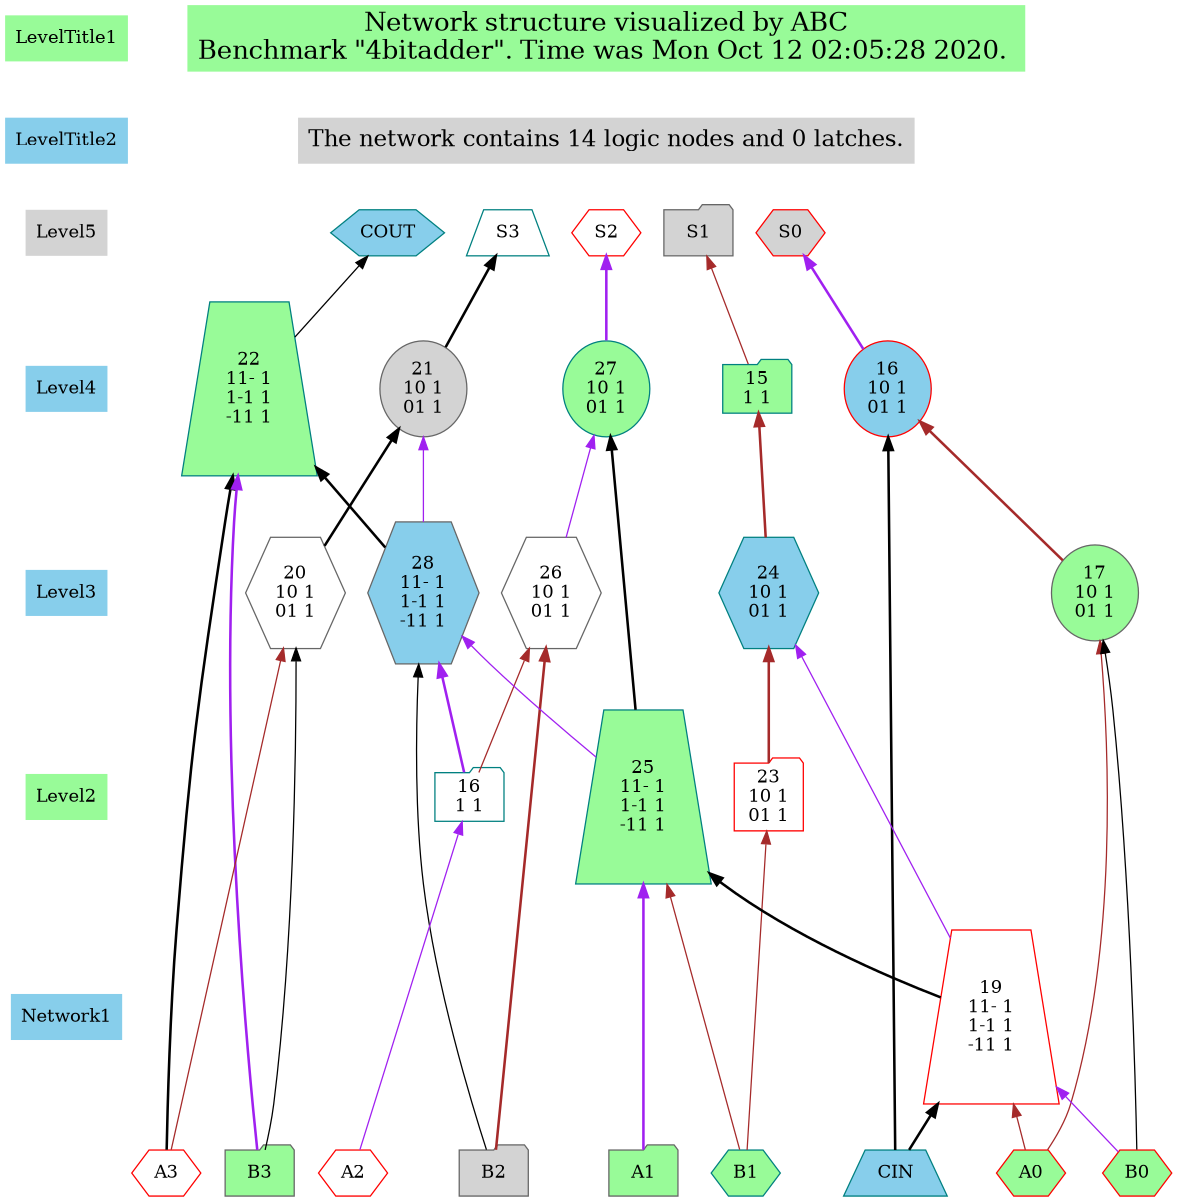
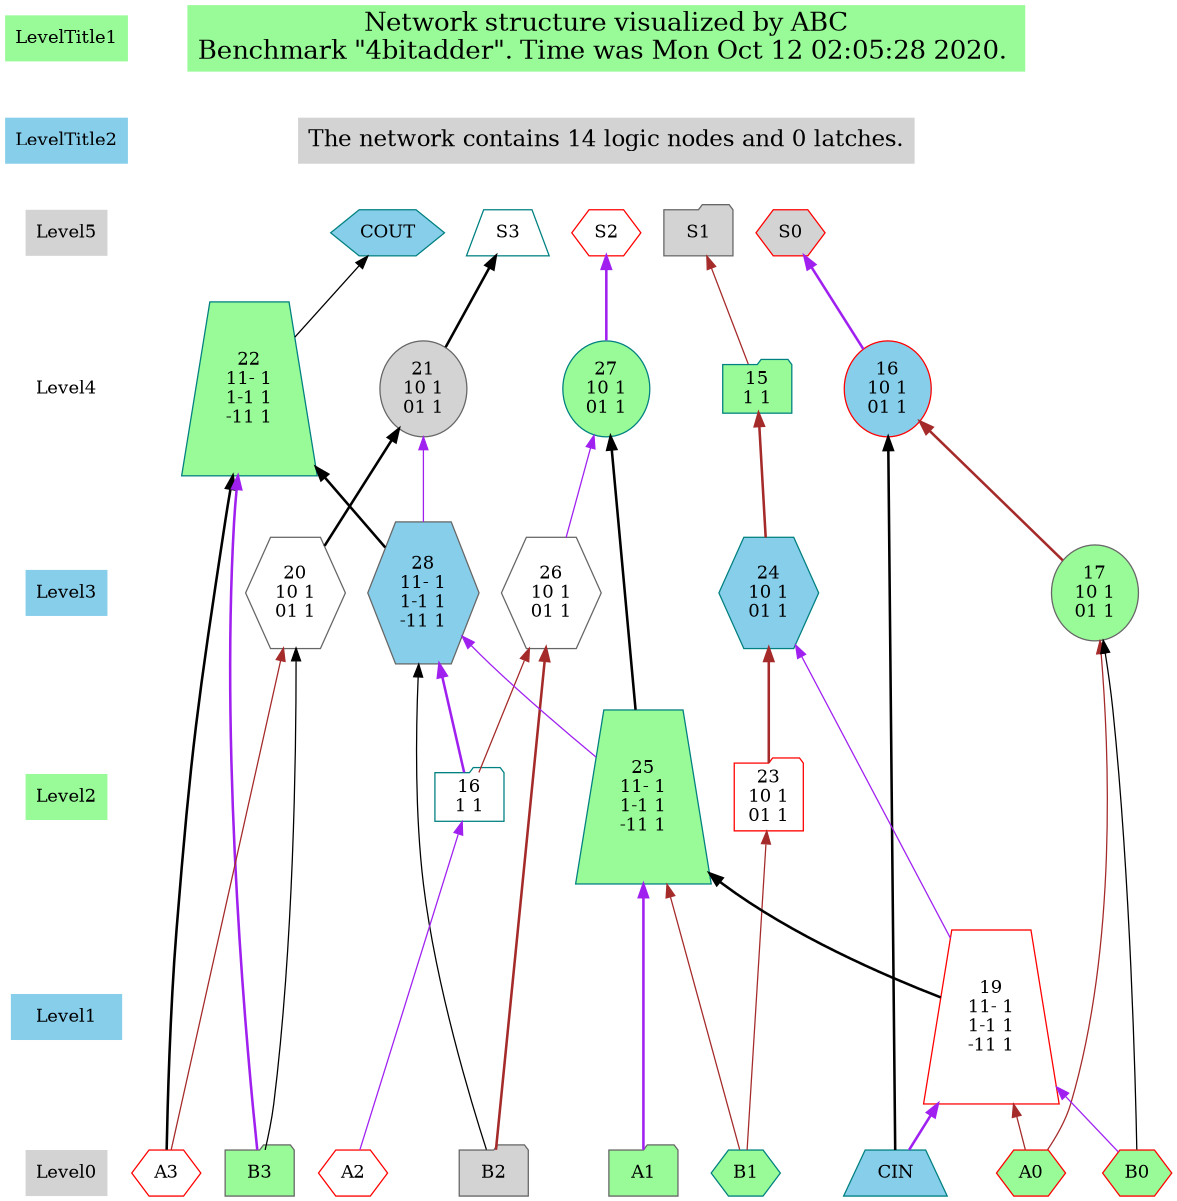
node "Level4": fillcolor skyblue -> white
node "Network1": label "Network1" -> "Level1"
edge "CIN" -> "19 11- 1 1-1 1 -11 1": color black -> purple
node "Level0": added
